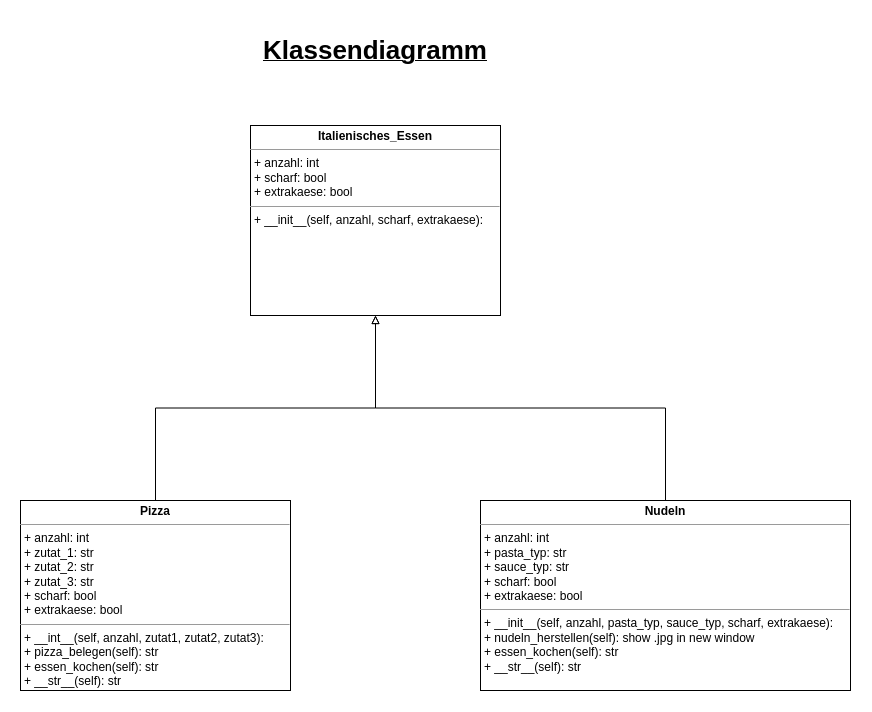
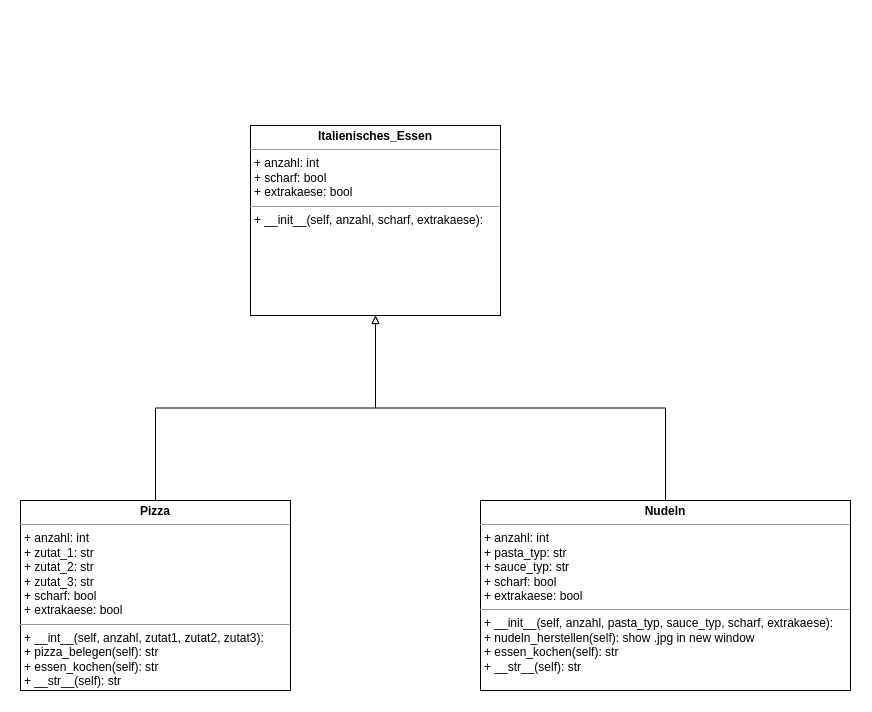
node "Klassendiagramm": removed
